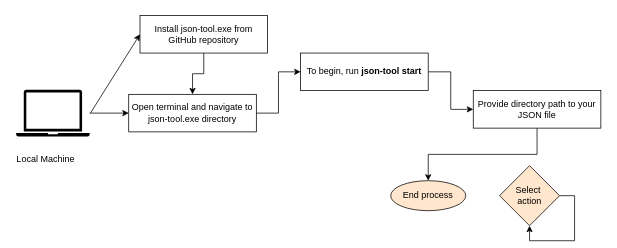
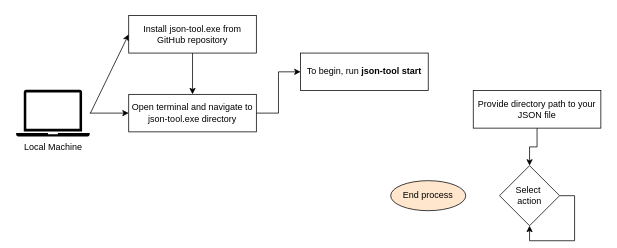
node "Install json-tool.exe from GitHub repository": moved (204, 34) -> (192, 34)
edge "To begin, run json-tool start" -> "Provide directory path to your JSON file": removed
edge "Provide directory path to your JSON file" -> "End process": now "Provide directory path to your JSON file" -> "Select action"
node "Local Machine": moved (45, 159) -> (53, 147)
node "Select action": fillcolor #ffe6cc -> #ffffff
